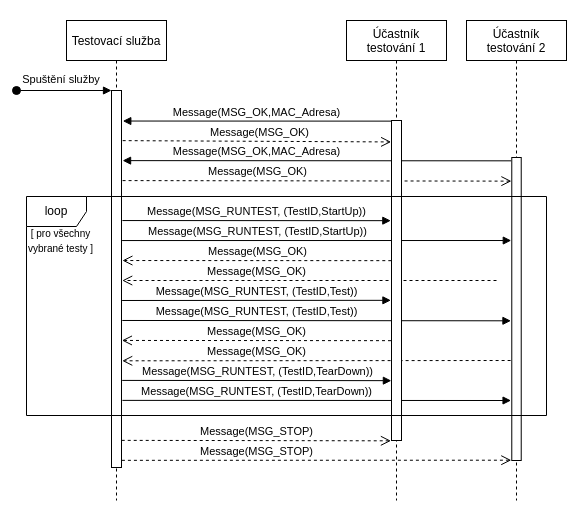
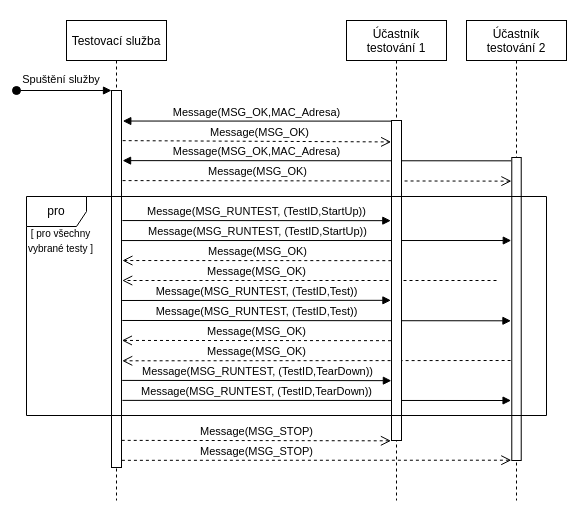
node "loop": label "loop" -> "pro"
